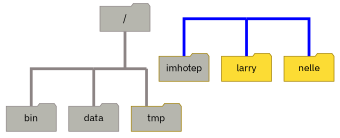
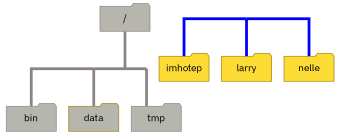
node "imhotep": fillcolor #b6b6ae -> #fcdc34
node "data": color #8c8484 -> #a18004
node "tmp": color #a18004 -> #8c8484
